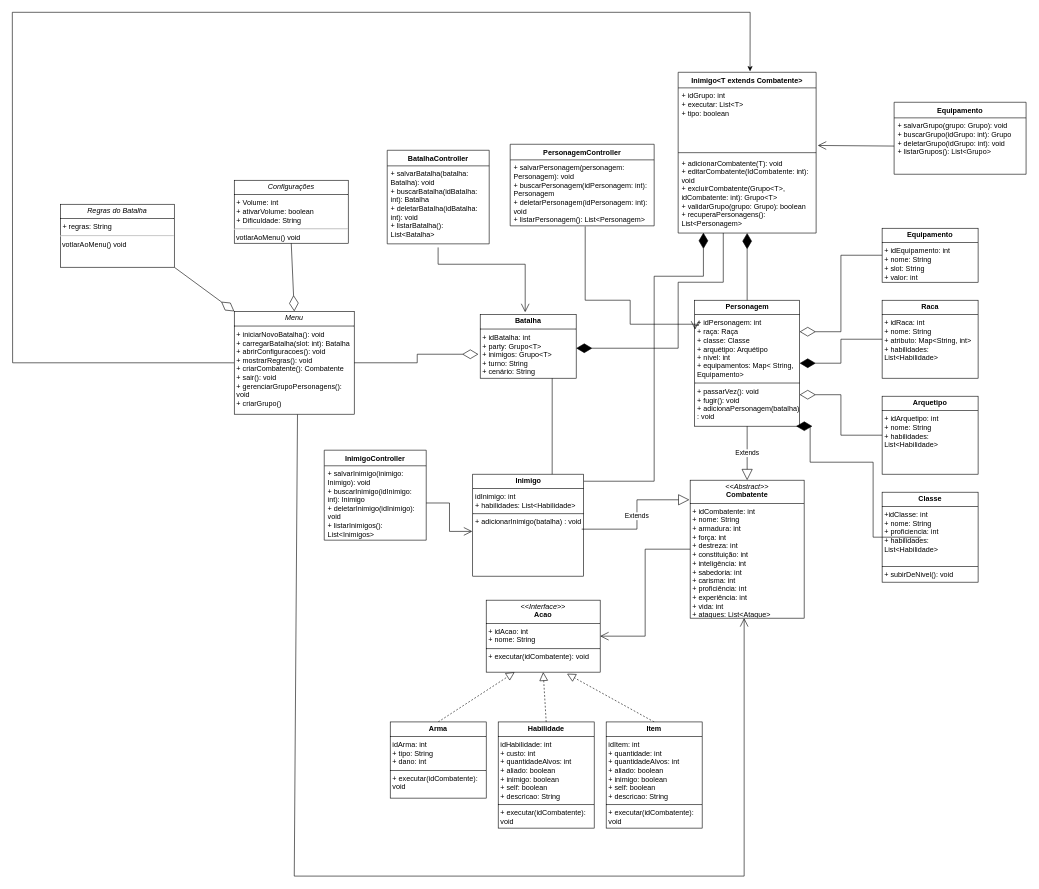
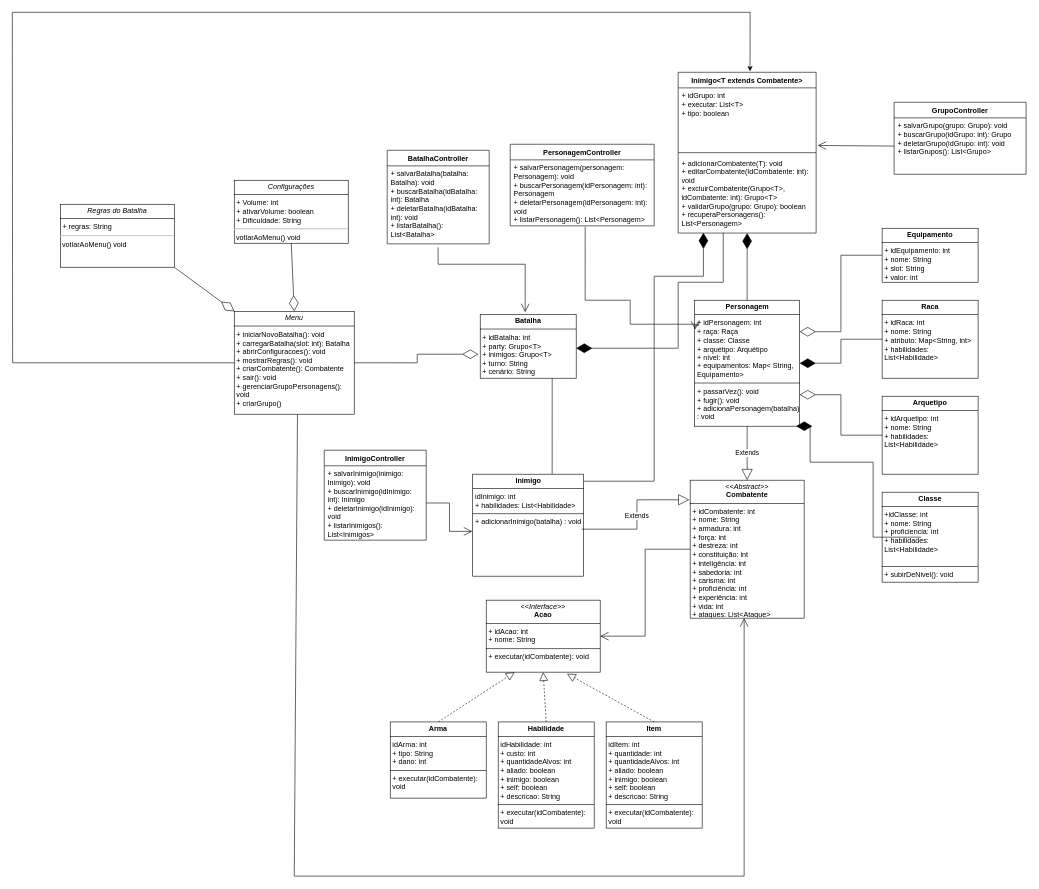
node "Equipamento": label "Equipamento" -> "GrupoController"
